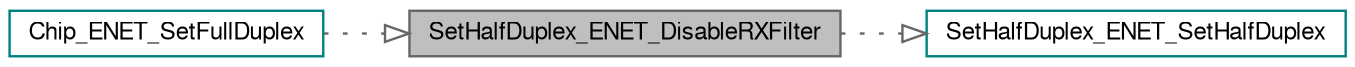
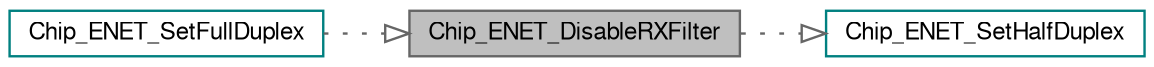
node "SetHalfDuplex_ENET_DisableRXFilter": label "SetHalfDuplex_ENET_DisableRXFilter" -> "Chip_ENET_DisableRXFilter"
node "SetHalfDuplex_ENET_SetHalfDuplex": label "SetHalfDuplex_ENET_SetHalfDuplex" -> "Chip_ENET_SetHalfDuplex"
